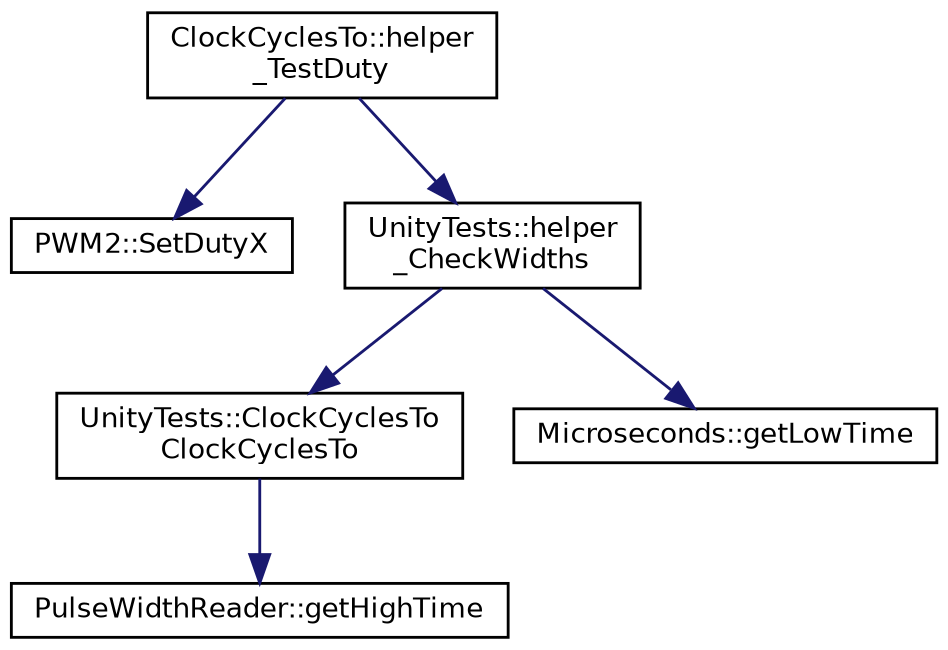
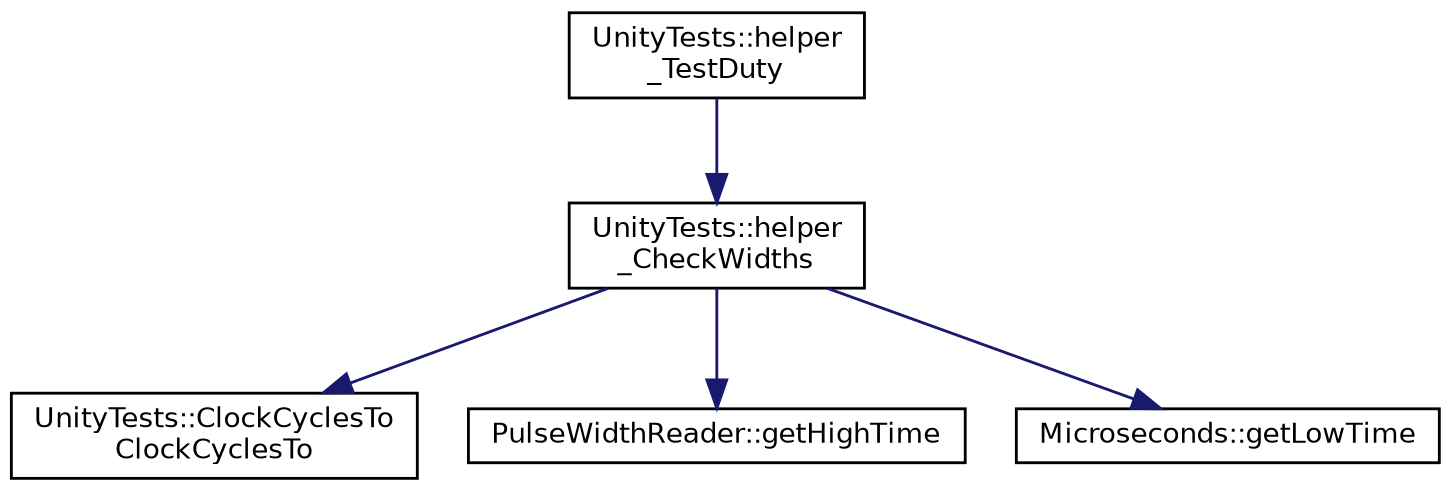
node "ClockCyclesTo::helper _TestDuty": label "ClockCyclesTo::helper _TestDuty" -> "UnityTests::helper _TestDuty"
node "PWM2::SetDutyX": removed
edge "UnityTests::ClockCyclesTo ClockCyclesTo" -> "PulseWidthReader::getHighTime": now "UnityTests::helper _CheckWidths" -> "PulseWidthReader::getHighTime"
